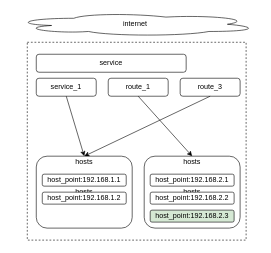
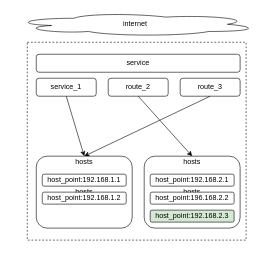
node "service": size 150x18 -> 204x18
node "route_1": label "route_1" -> "route_2"
node "host_point:192.168.2.2": label "host_point:192.168.2.2" -> "host_point:196.168.2.2"
